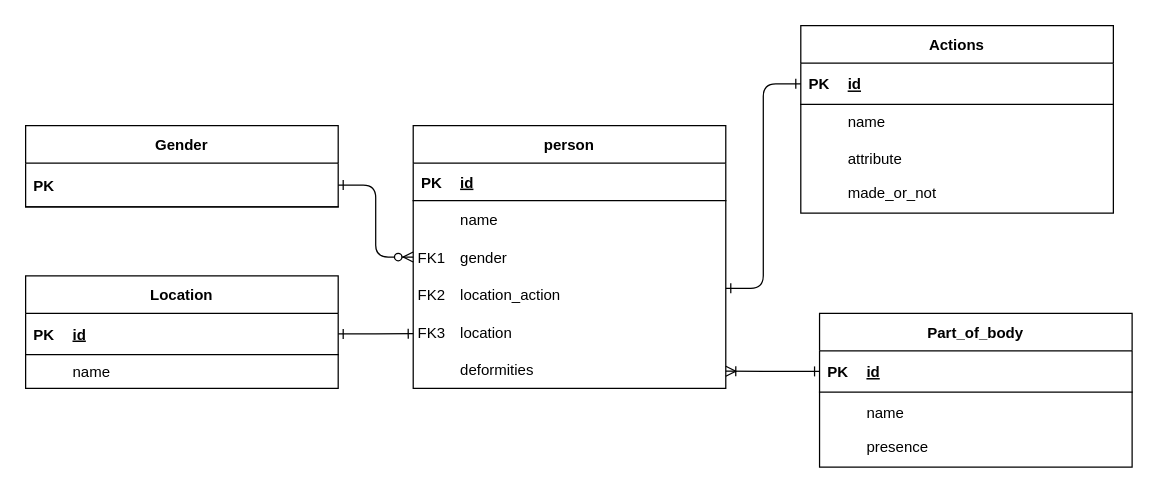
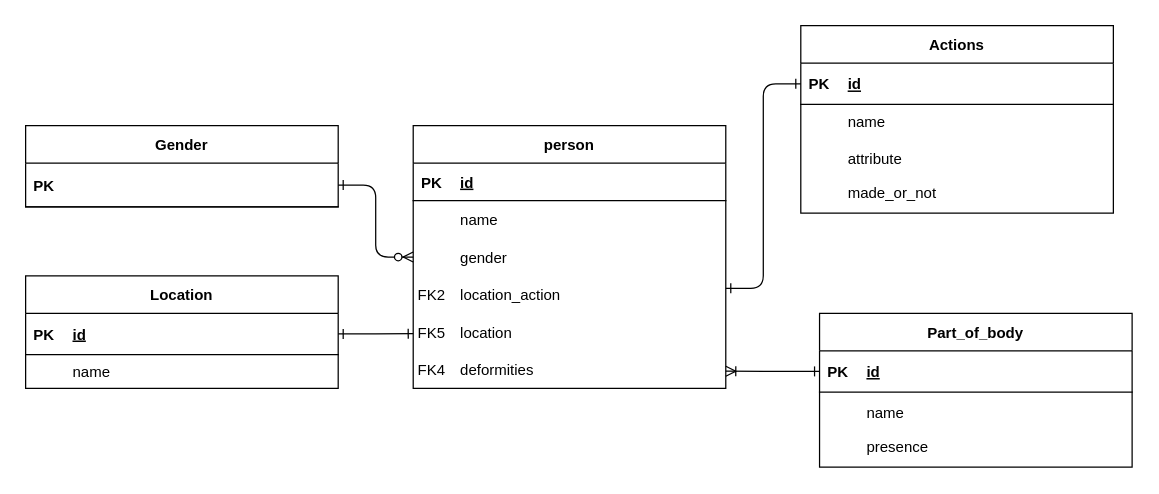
node "FK1": removed
node "FK3": label "FK3" -> "FK5"
node "FK4": added
